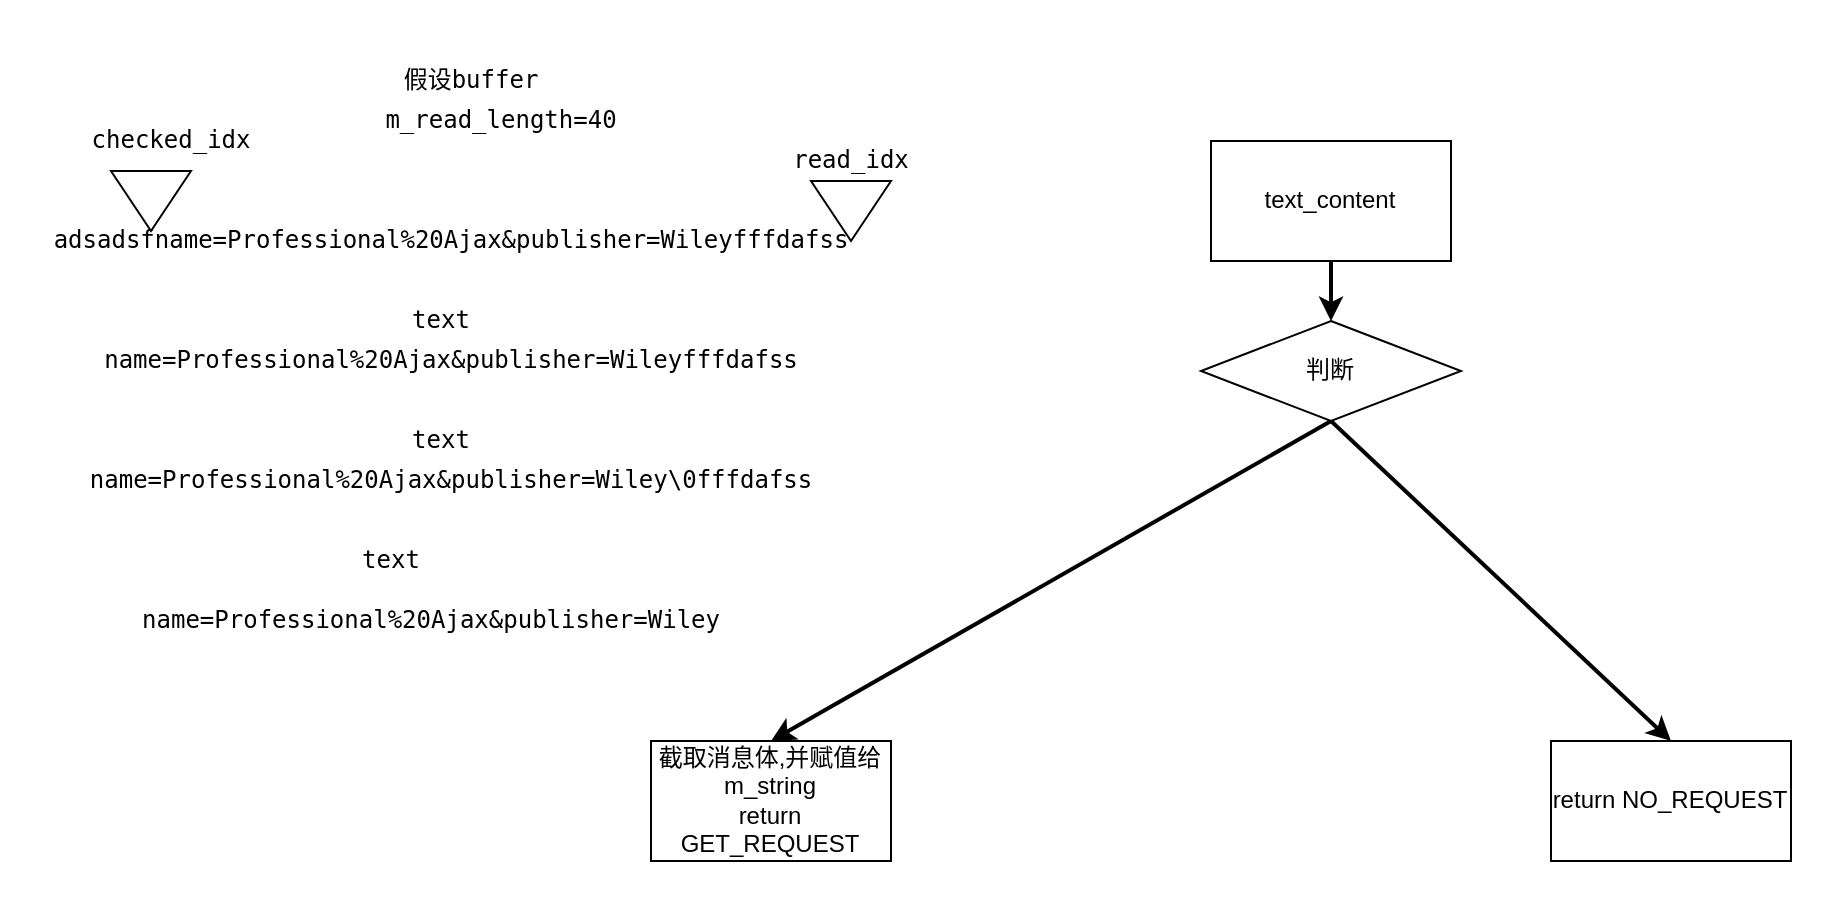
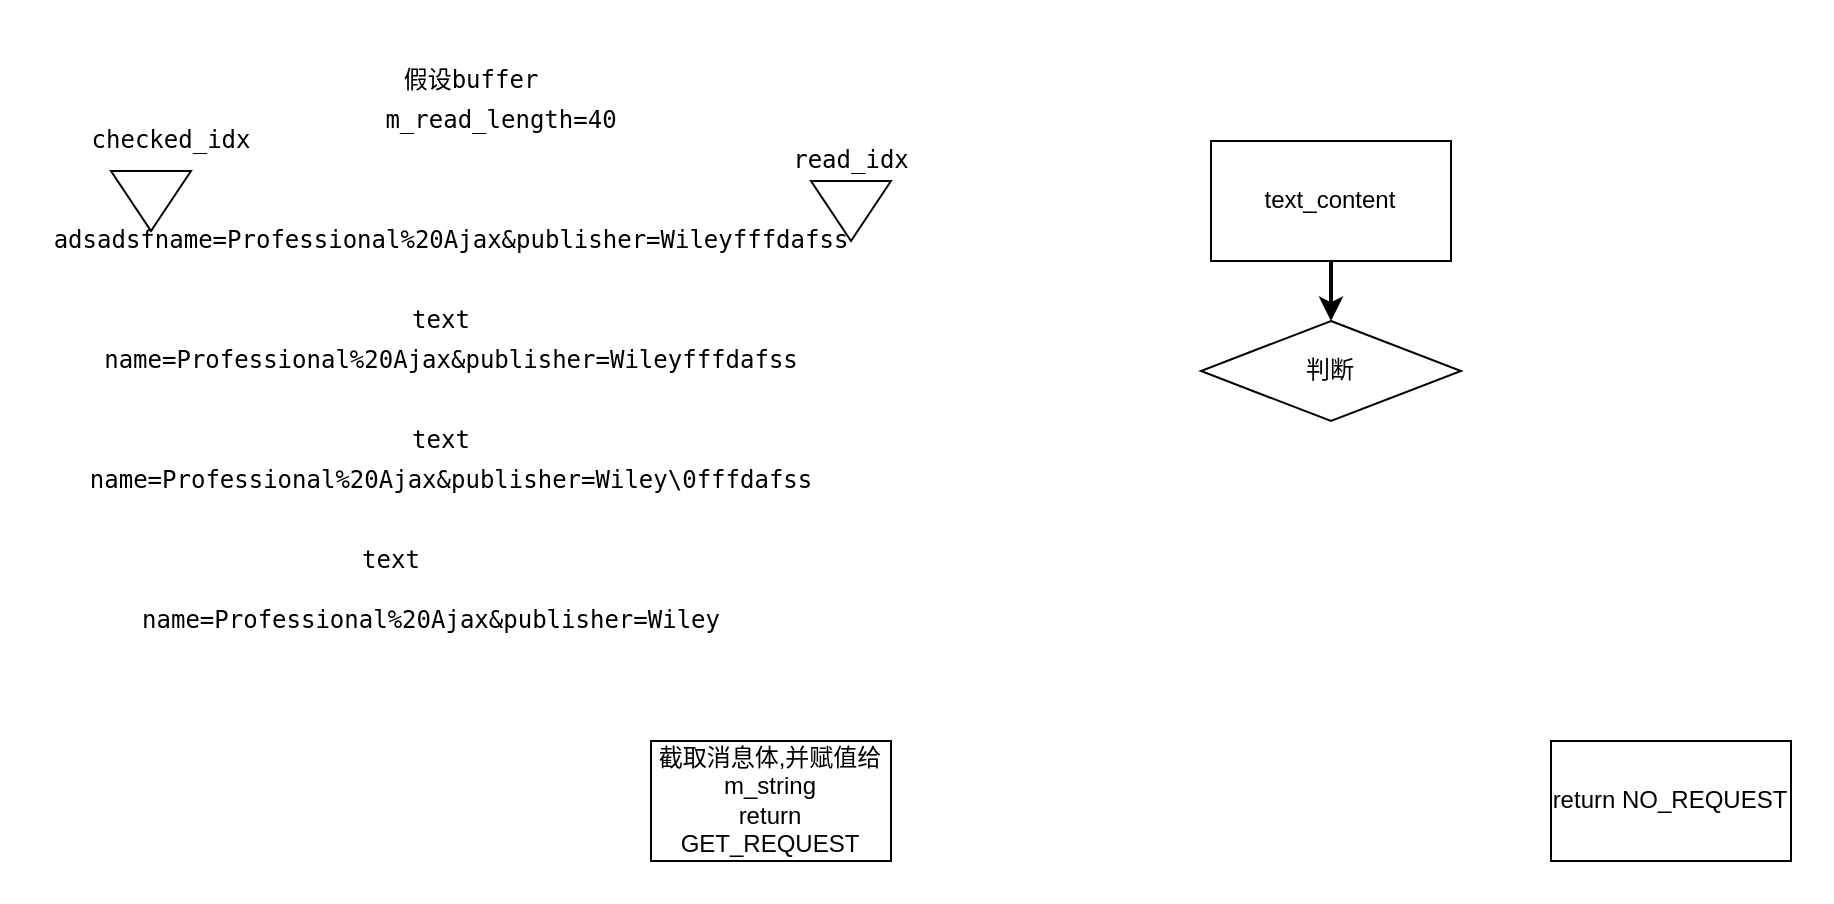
edge "判断" -> "return NO_REQUEST": removed
edge "判断" -> "截取消息体,并赋值给m_string return GET_REQUEST": removed
